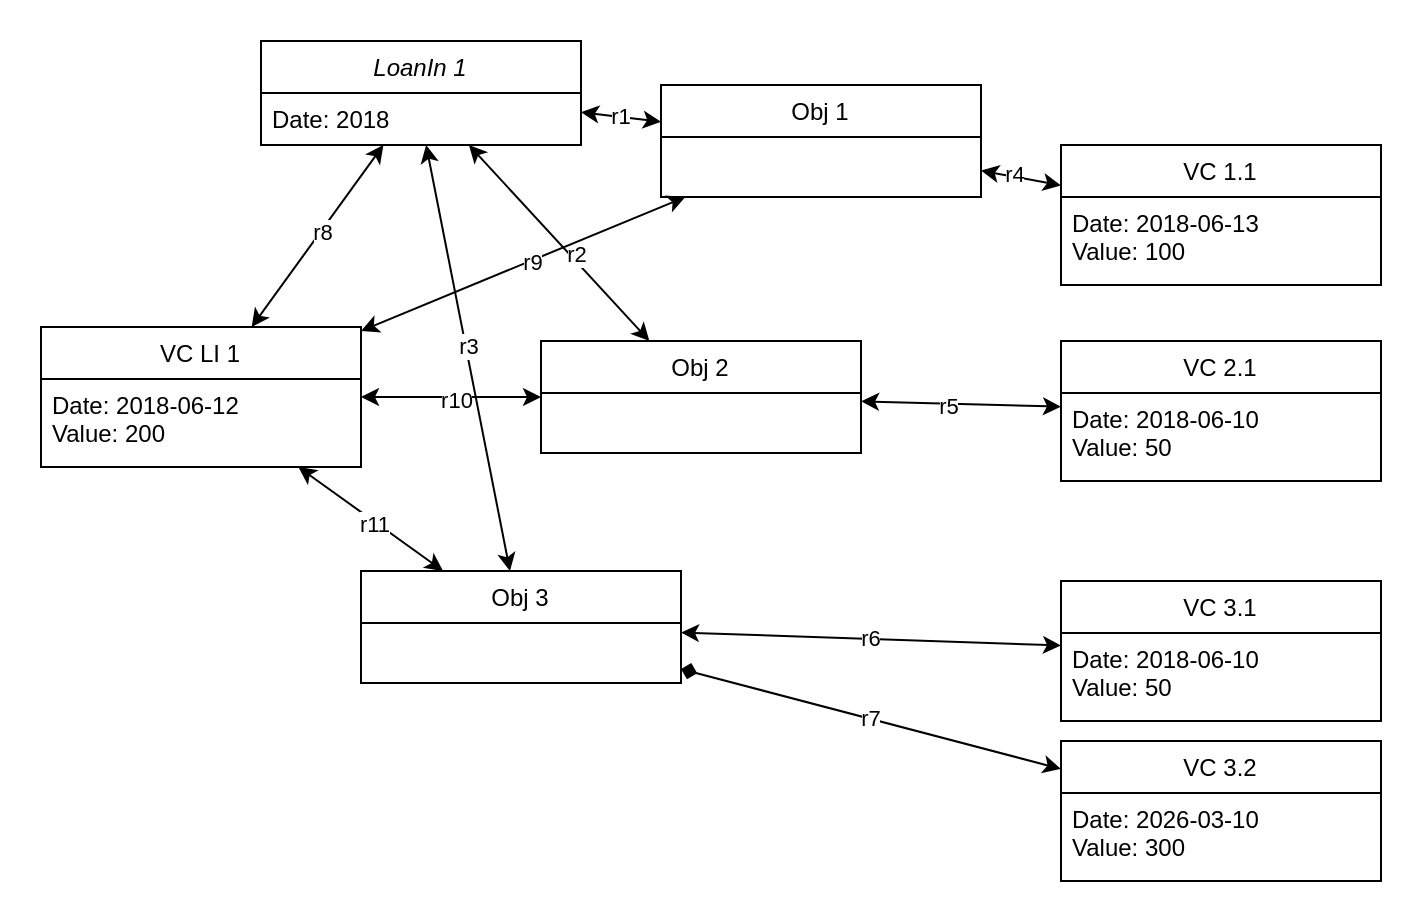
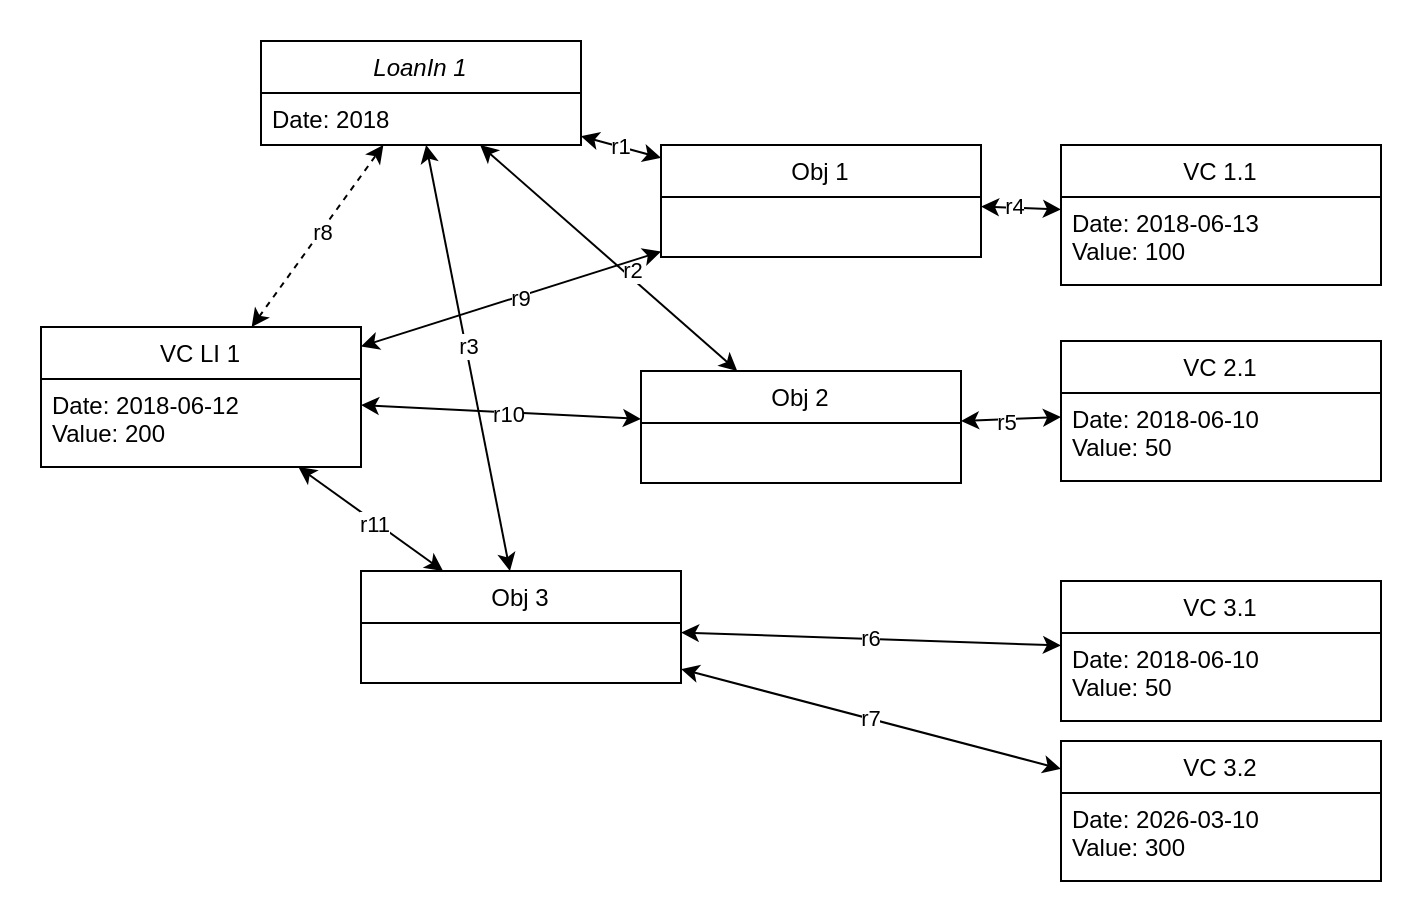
node "Obj 1": moved (821, 141) -> (821, 201)
edge "LoanIn 1" -- "VC LI 1": style solid -> dashed
node "Obj 2": moved (701, 397) -> (801, 427)
edge "Obj 3" -- "VC 3.2": arrowhead diamond -> classic
